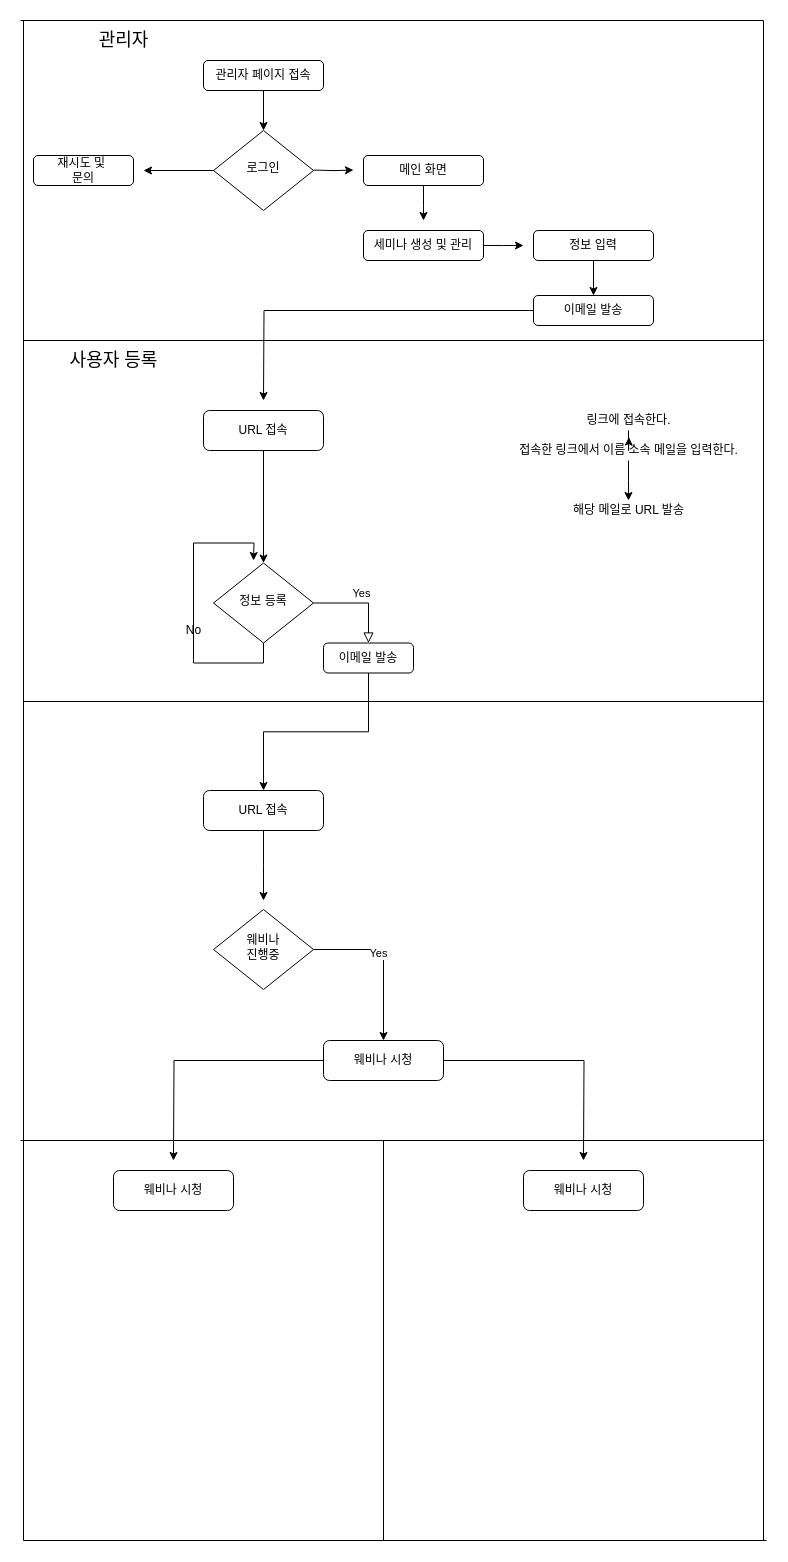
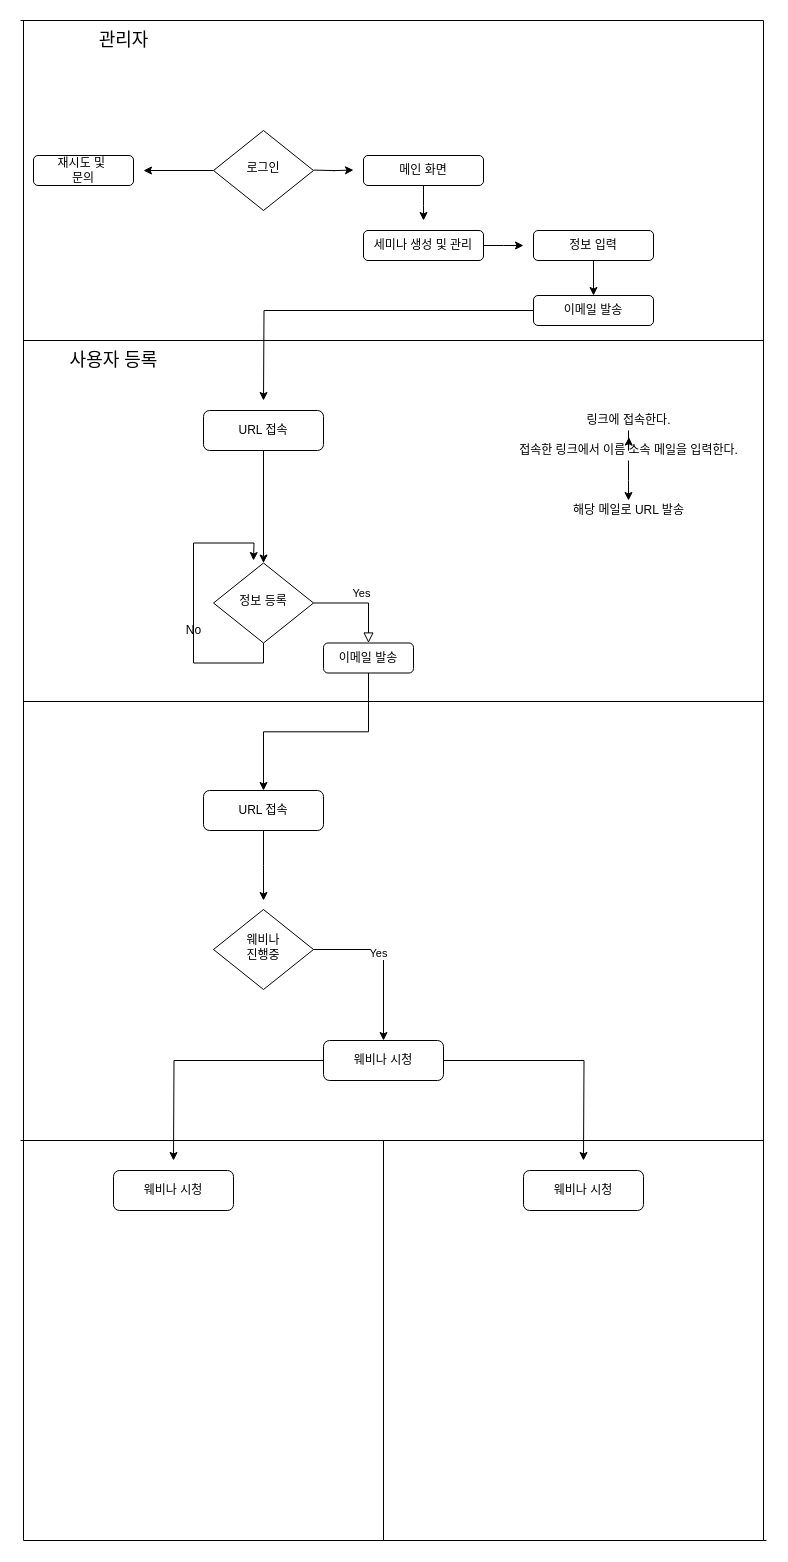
node "관리자 페이지 접속": removed
edge "관리자 페이지 접속" -> "로그인": removed
